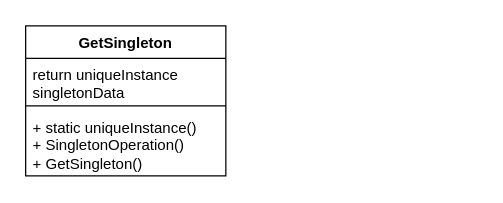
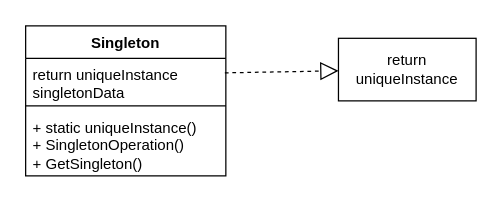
node "GetSingleton": label "GetSingleton" -> "Singleton"
node "return uniqueInstance": added
edge "return uniqueInstance singletonData" -> "return uniqueInstance": added
